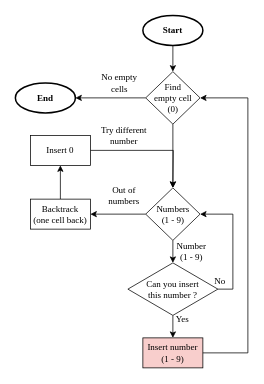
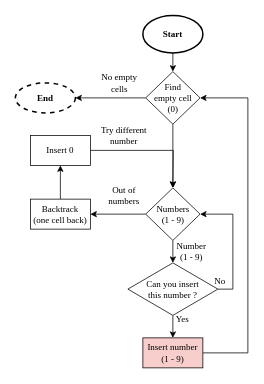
node "Start": size 60x30 -> 60x38
node "End": style solid -> dashed
